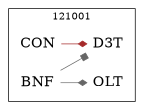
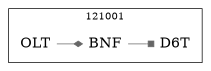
node "CON": removed
node "D3T": label "D3T" -> "D6T"
edge "BNF" -> "OLT": reversed
